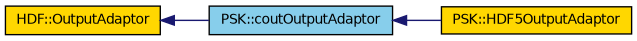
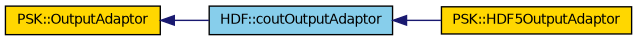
node "HDF::OutputAdaptor": label "HDF::OutputAdaptor" -> "PSK::OutputAdaptor"
node "PSK::coutOutputAdaptor": label "PSK::coutOutputAdaptor" -> "HDF::coutOutputAdaptor"
